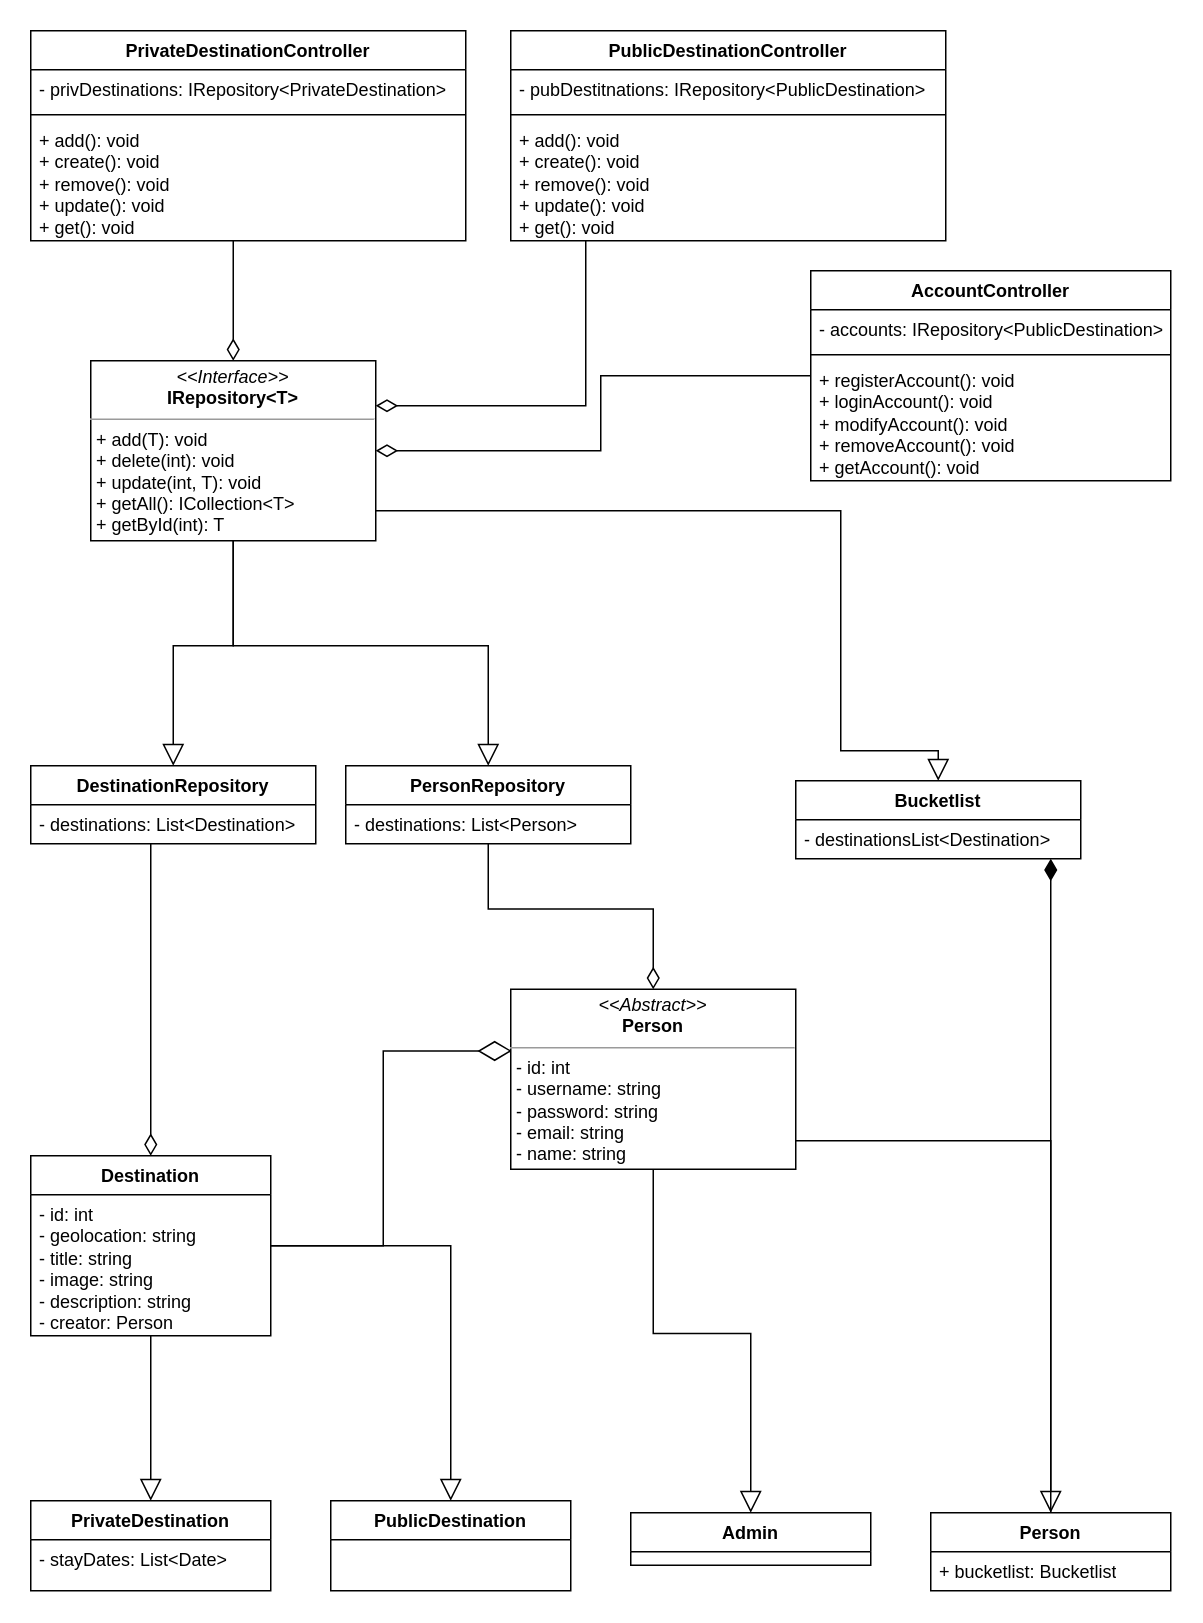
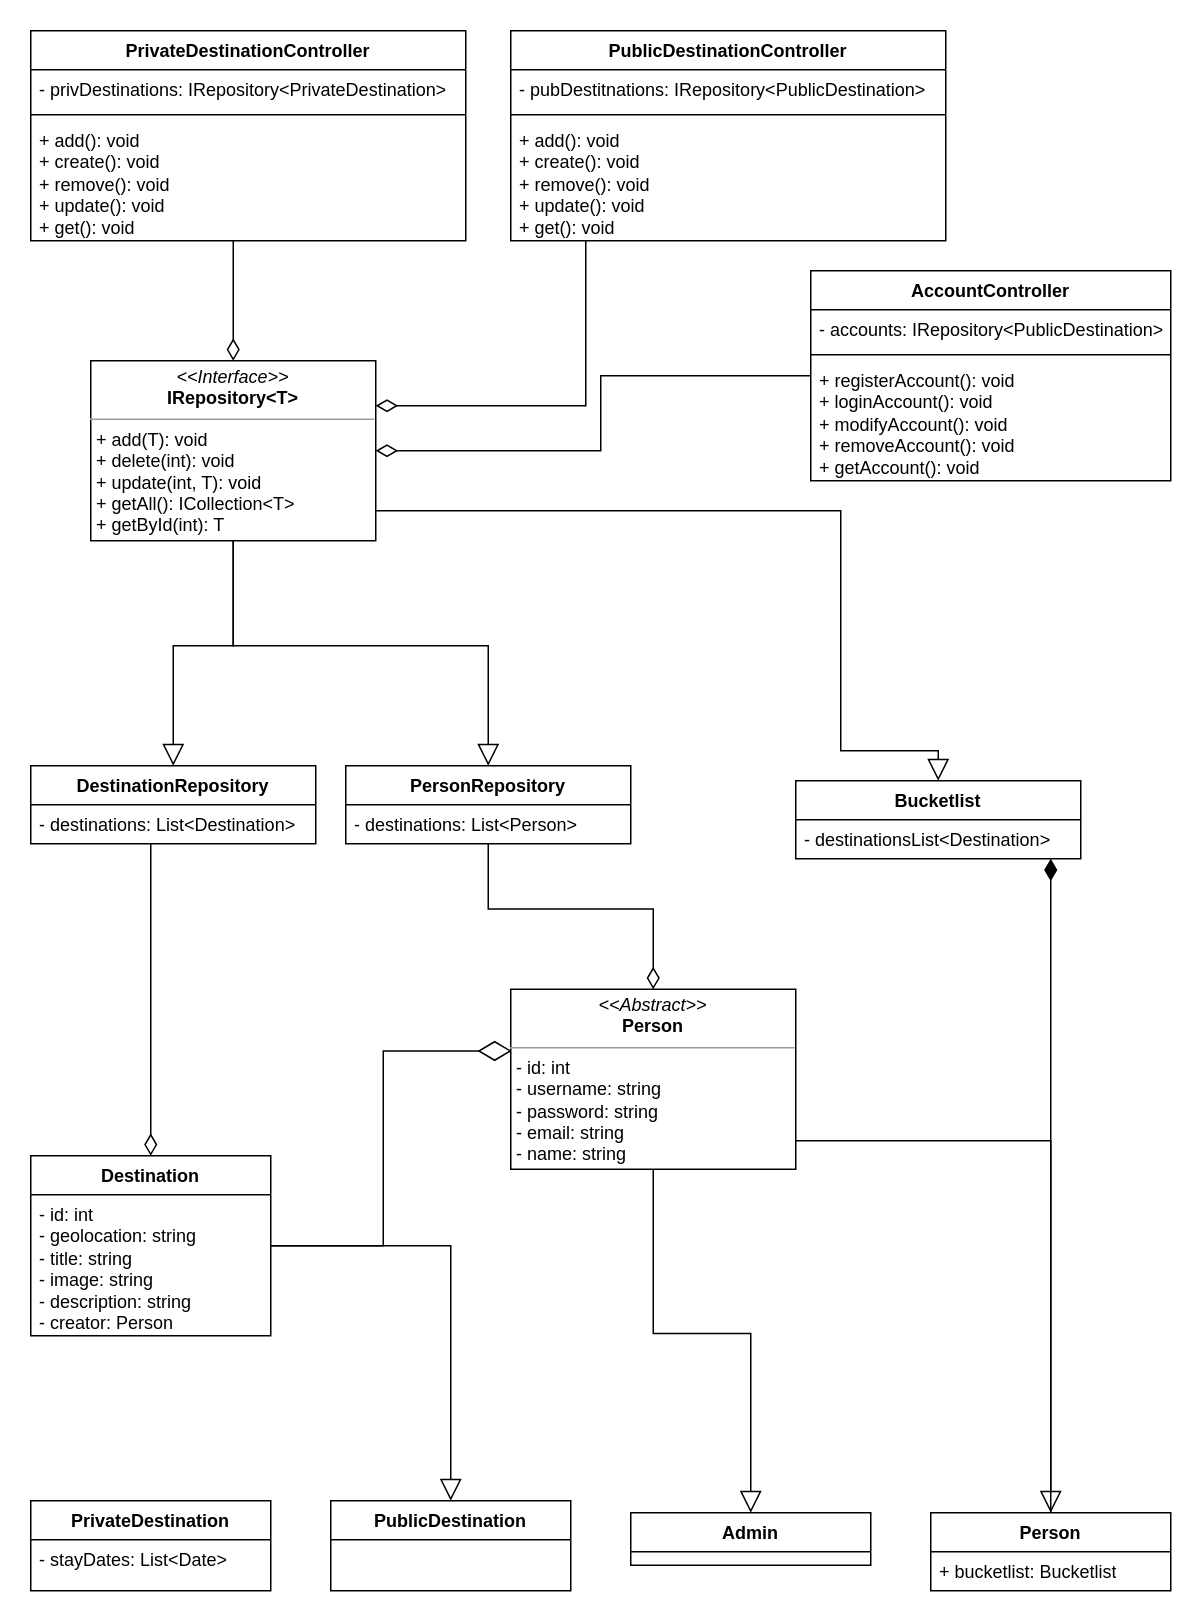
edge "Destination" -> "PrivateDestination": removed
